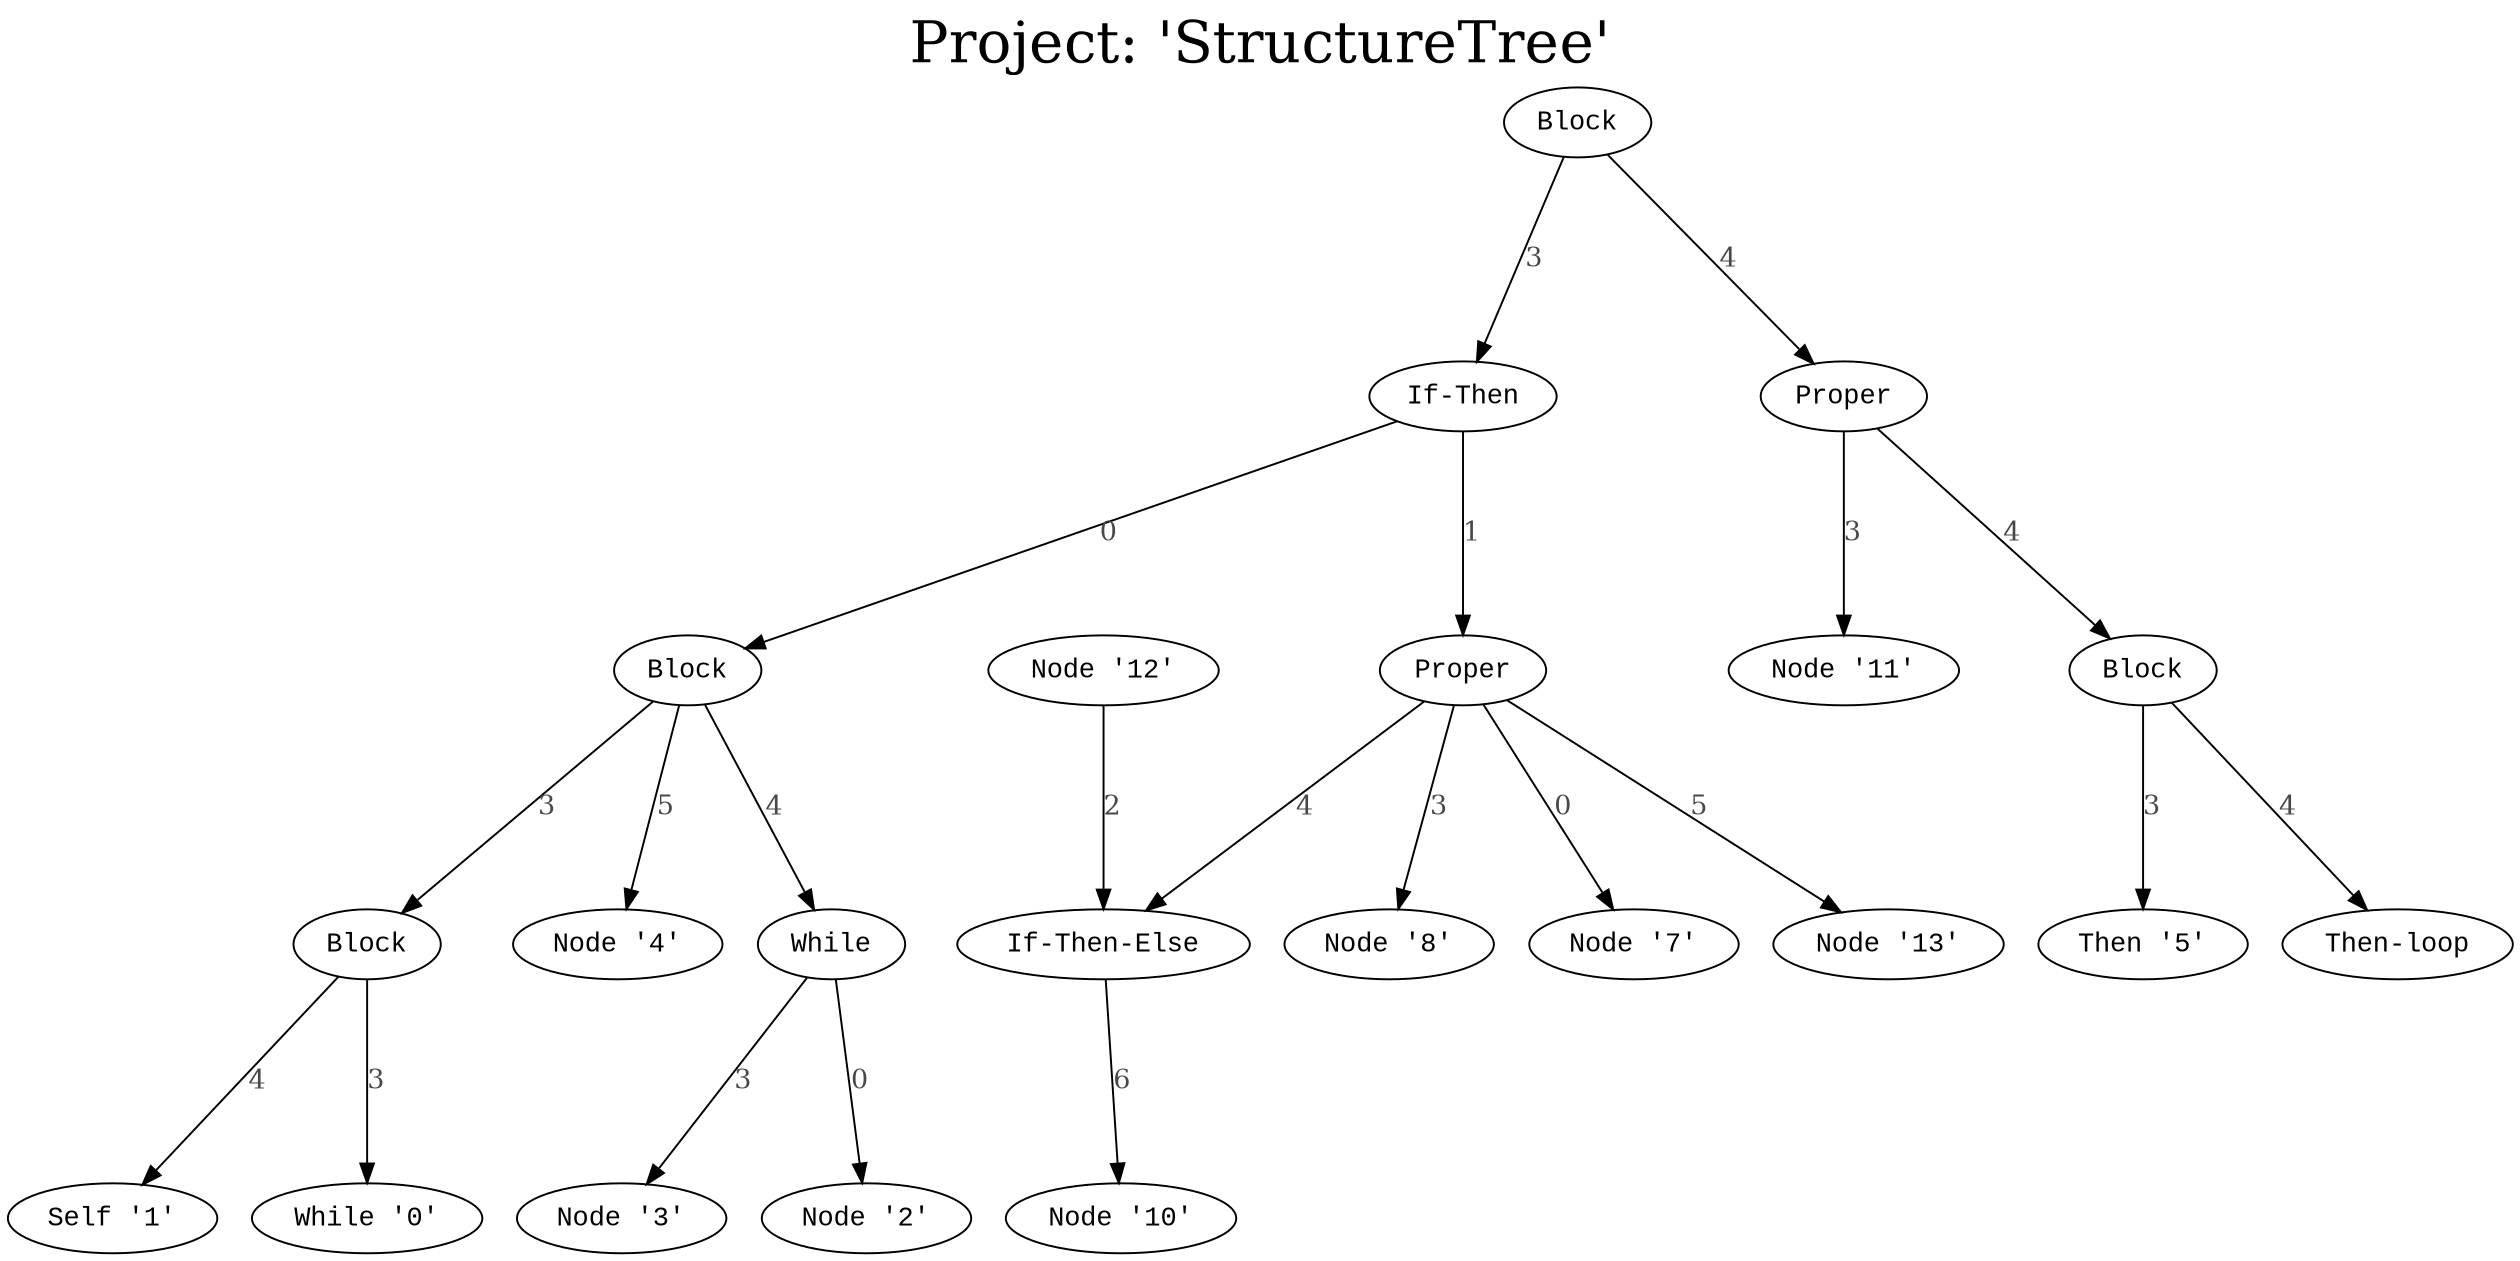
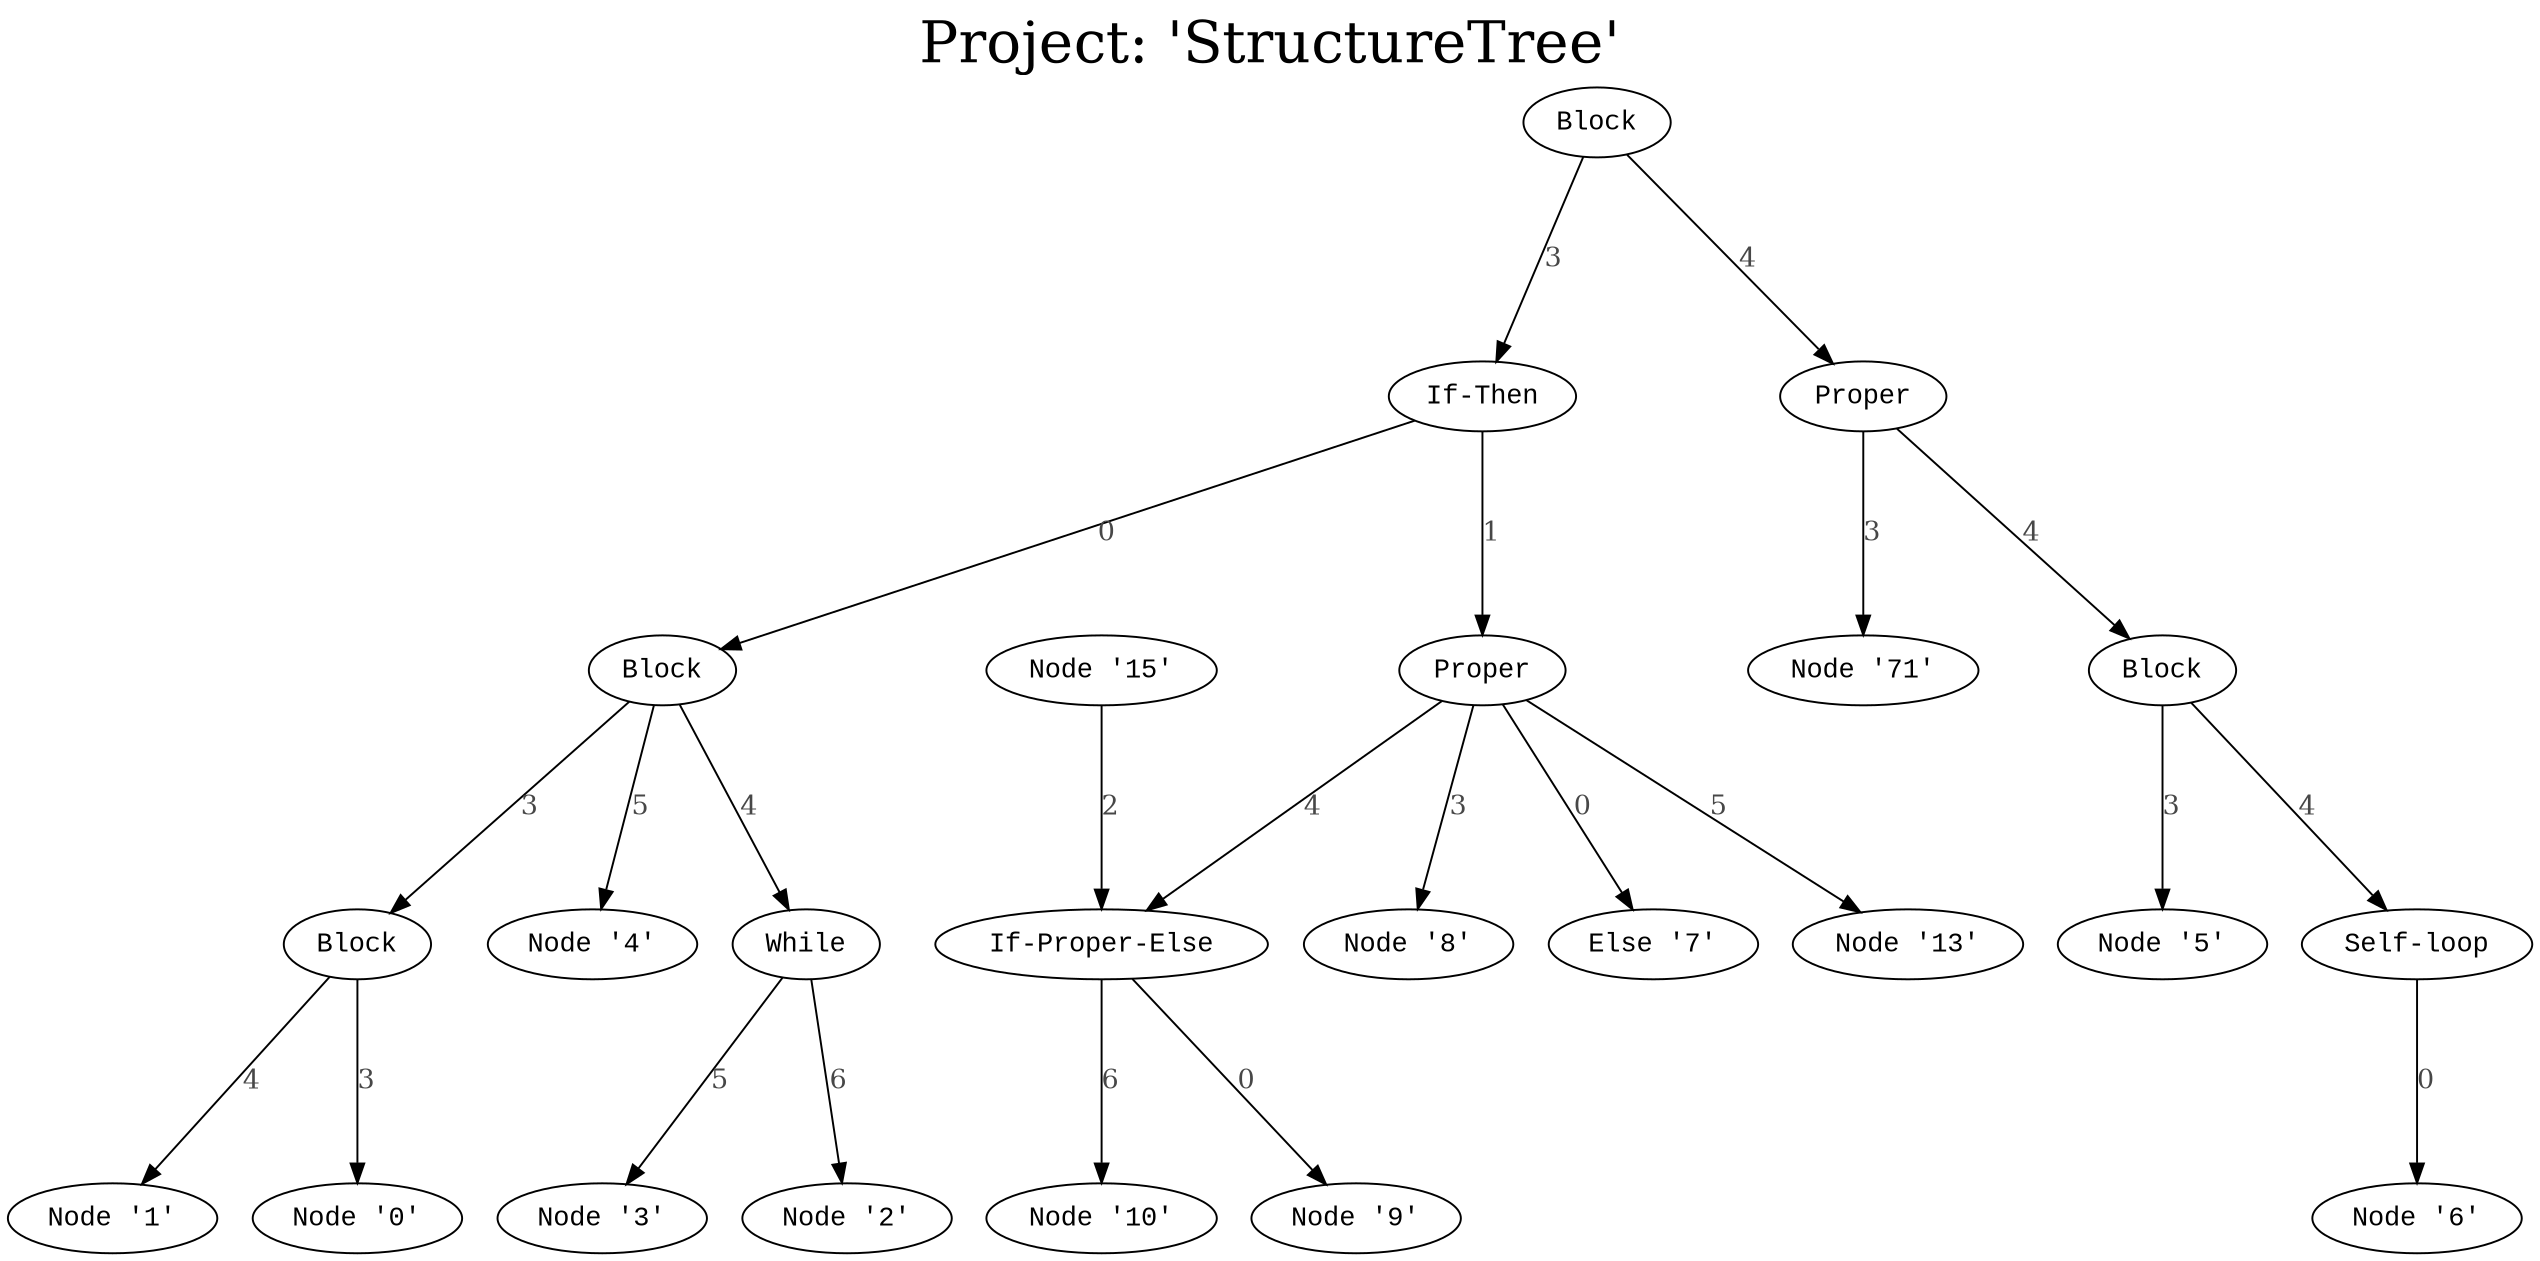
node "Node '12'": label "Node '12'" -> "Node '15'"
node "Node '11'": label "Node '11'" -> "Node '71'"
node "If-Then-Else": label "If-Then-Else" -> "If-Proper-Else"
node "Node '7'": label "Node '7'" -> "Else '7'"
node "Then '5'": label "Then '5'" -> "Node '5'"
node "Then-loop": label "Then-loop" -> "Self-loop"
edge "While" -> "Node '3'": label "3" -> "5"
edge "While" -> "Node '2'": label "0" -> "6"
node "Self '1'": label "Self '1'" -> "Node '1'"
node "While '0'": label "While '0'" -> "Node '0'"
node "Node '9'": added
node "Node '6'": added
